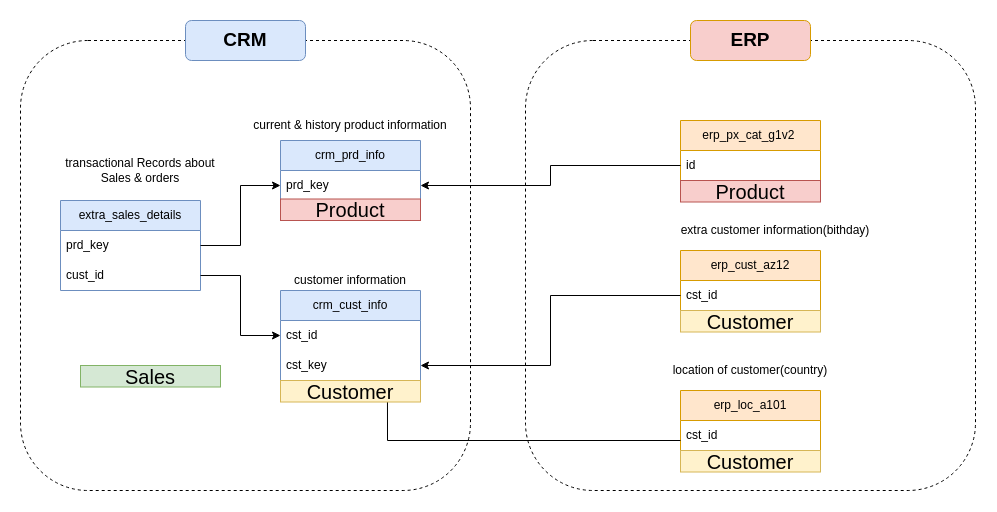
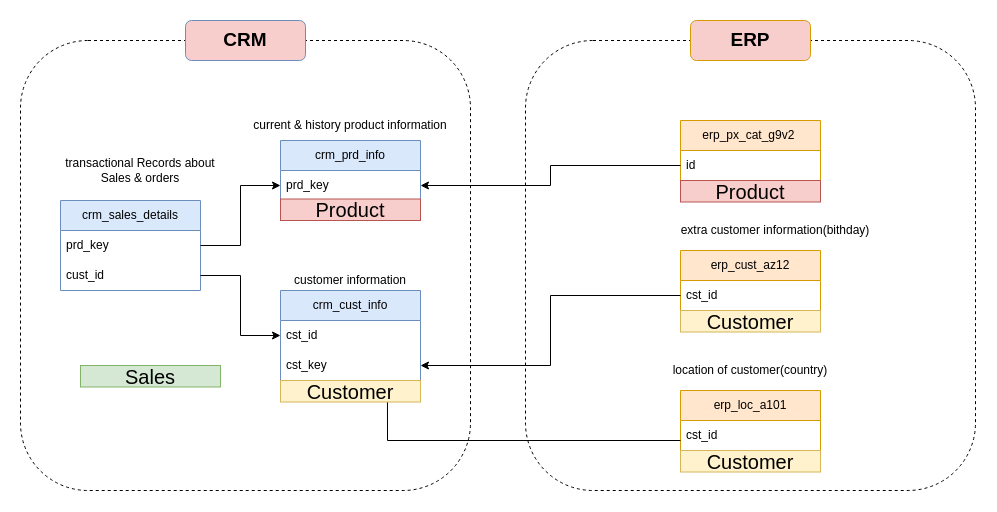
node "CRM": fillcolor #dae8fc -> #f8cecc
node "erp_px_cat_g1v2": label "erp_px_cat_g1v2" -> "erp_px_cat_g9v2"
node "extra_sales_details": label "extra_sales_details" -> "crm_sales_details"
